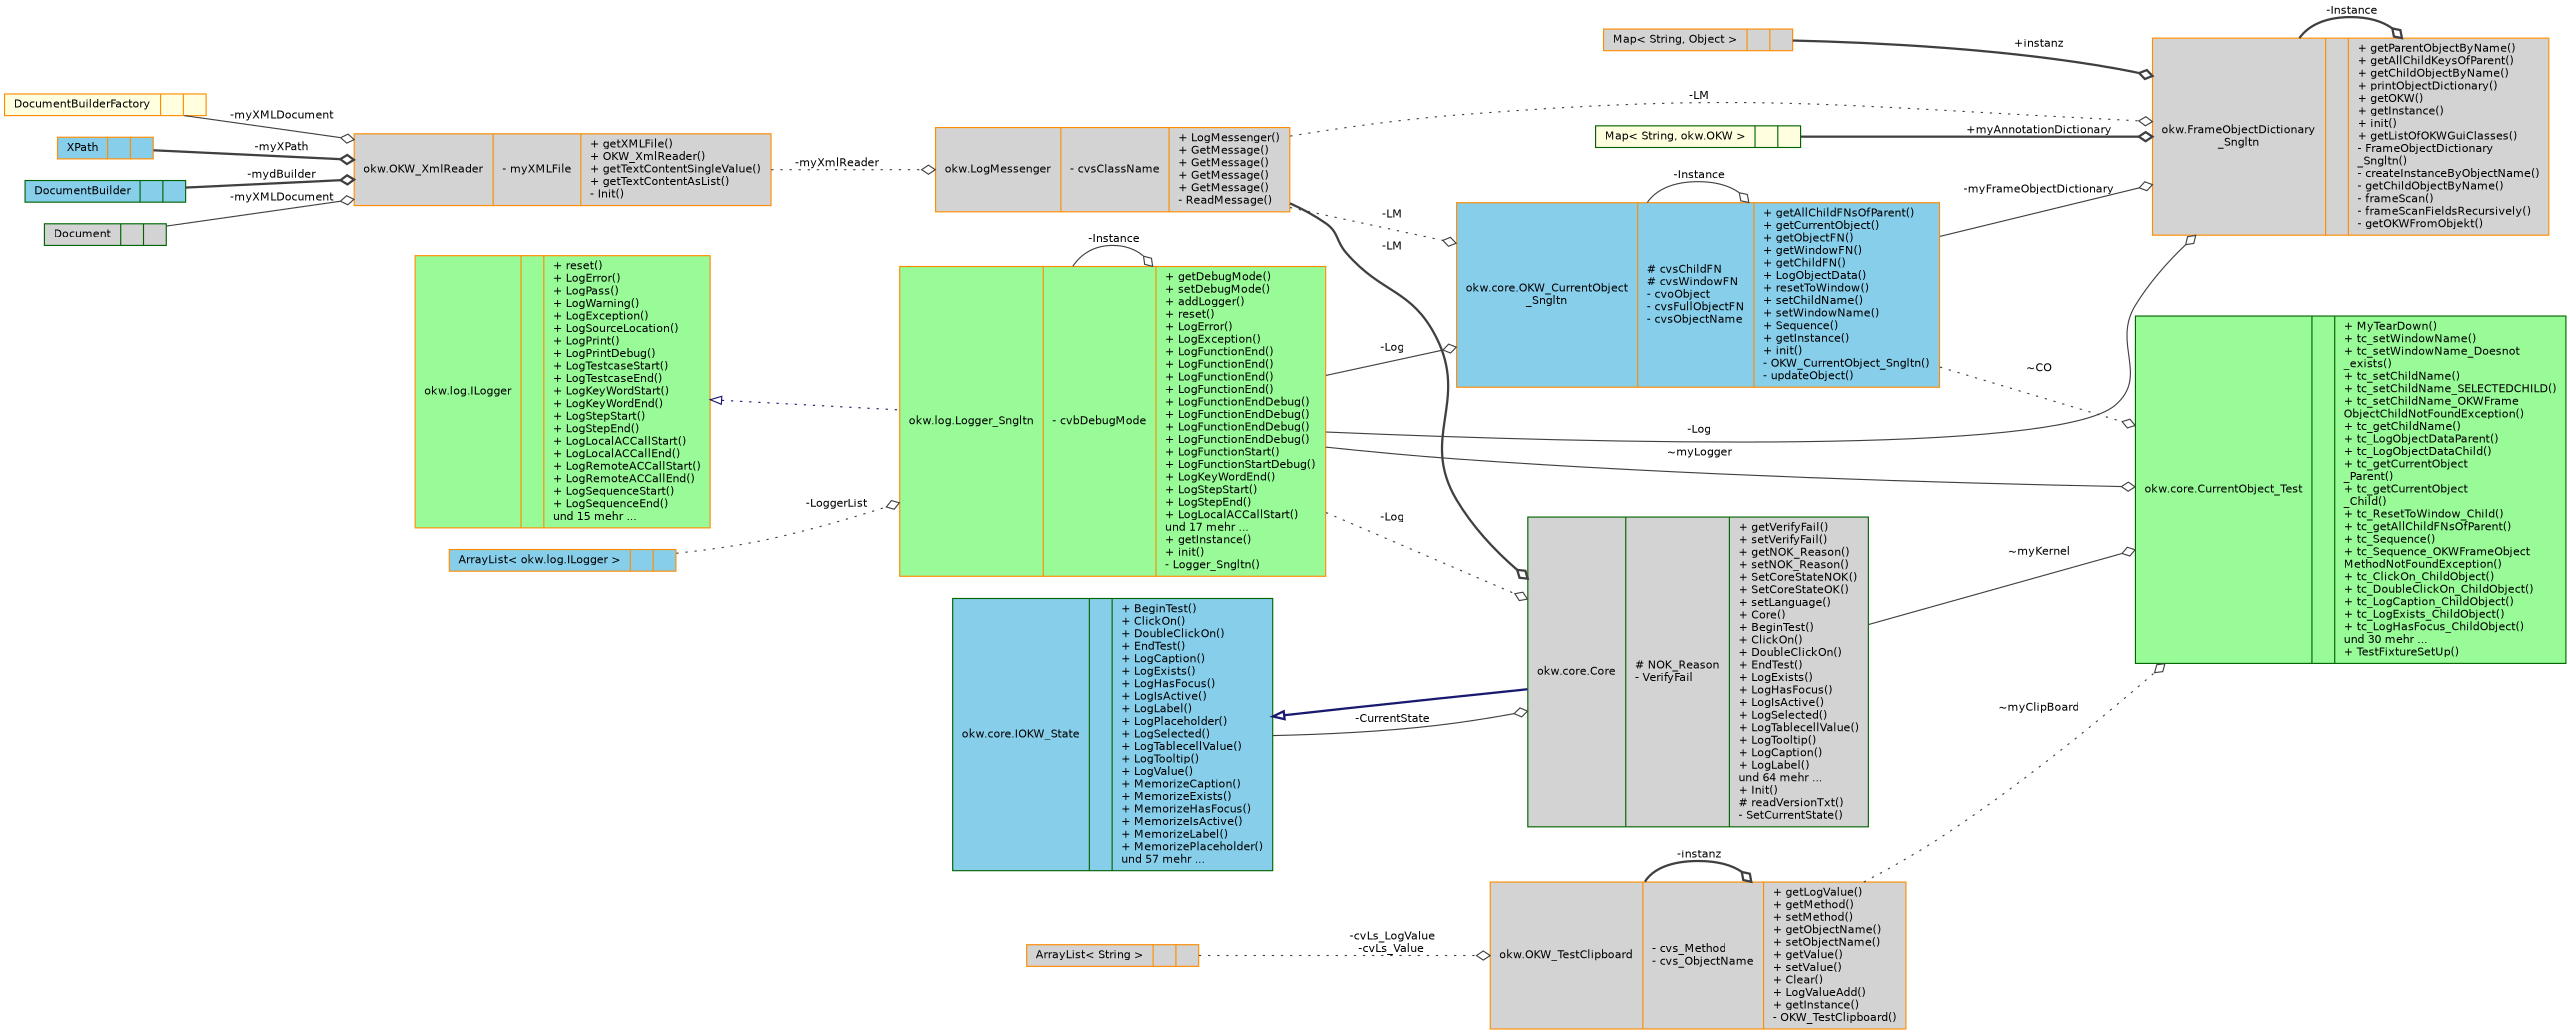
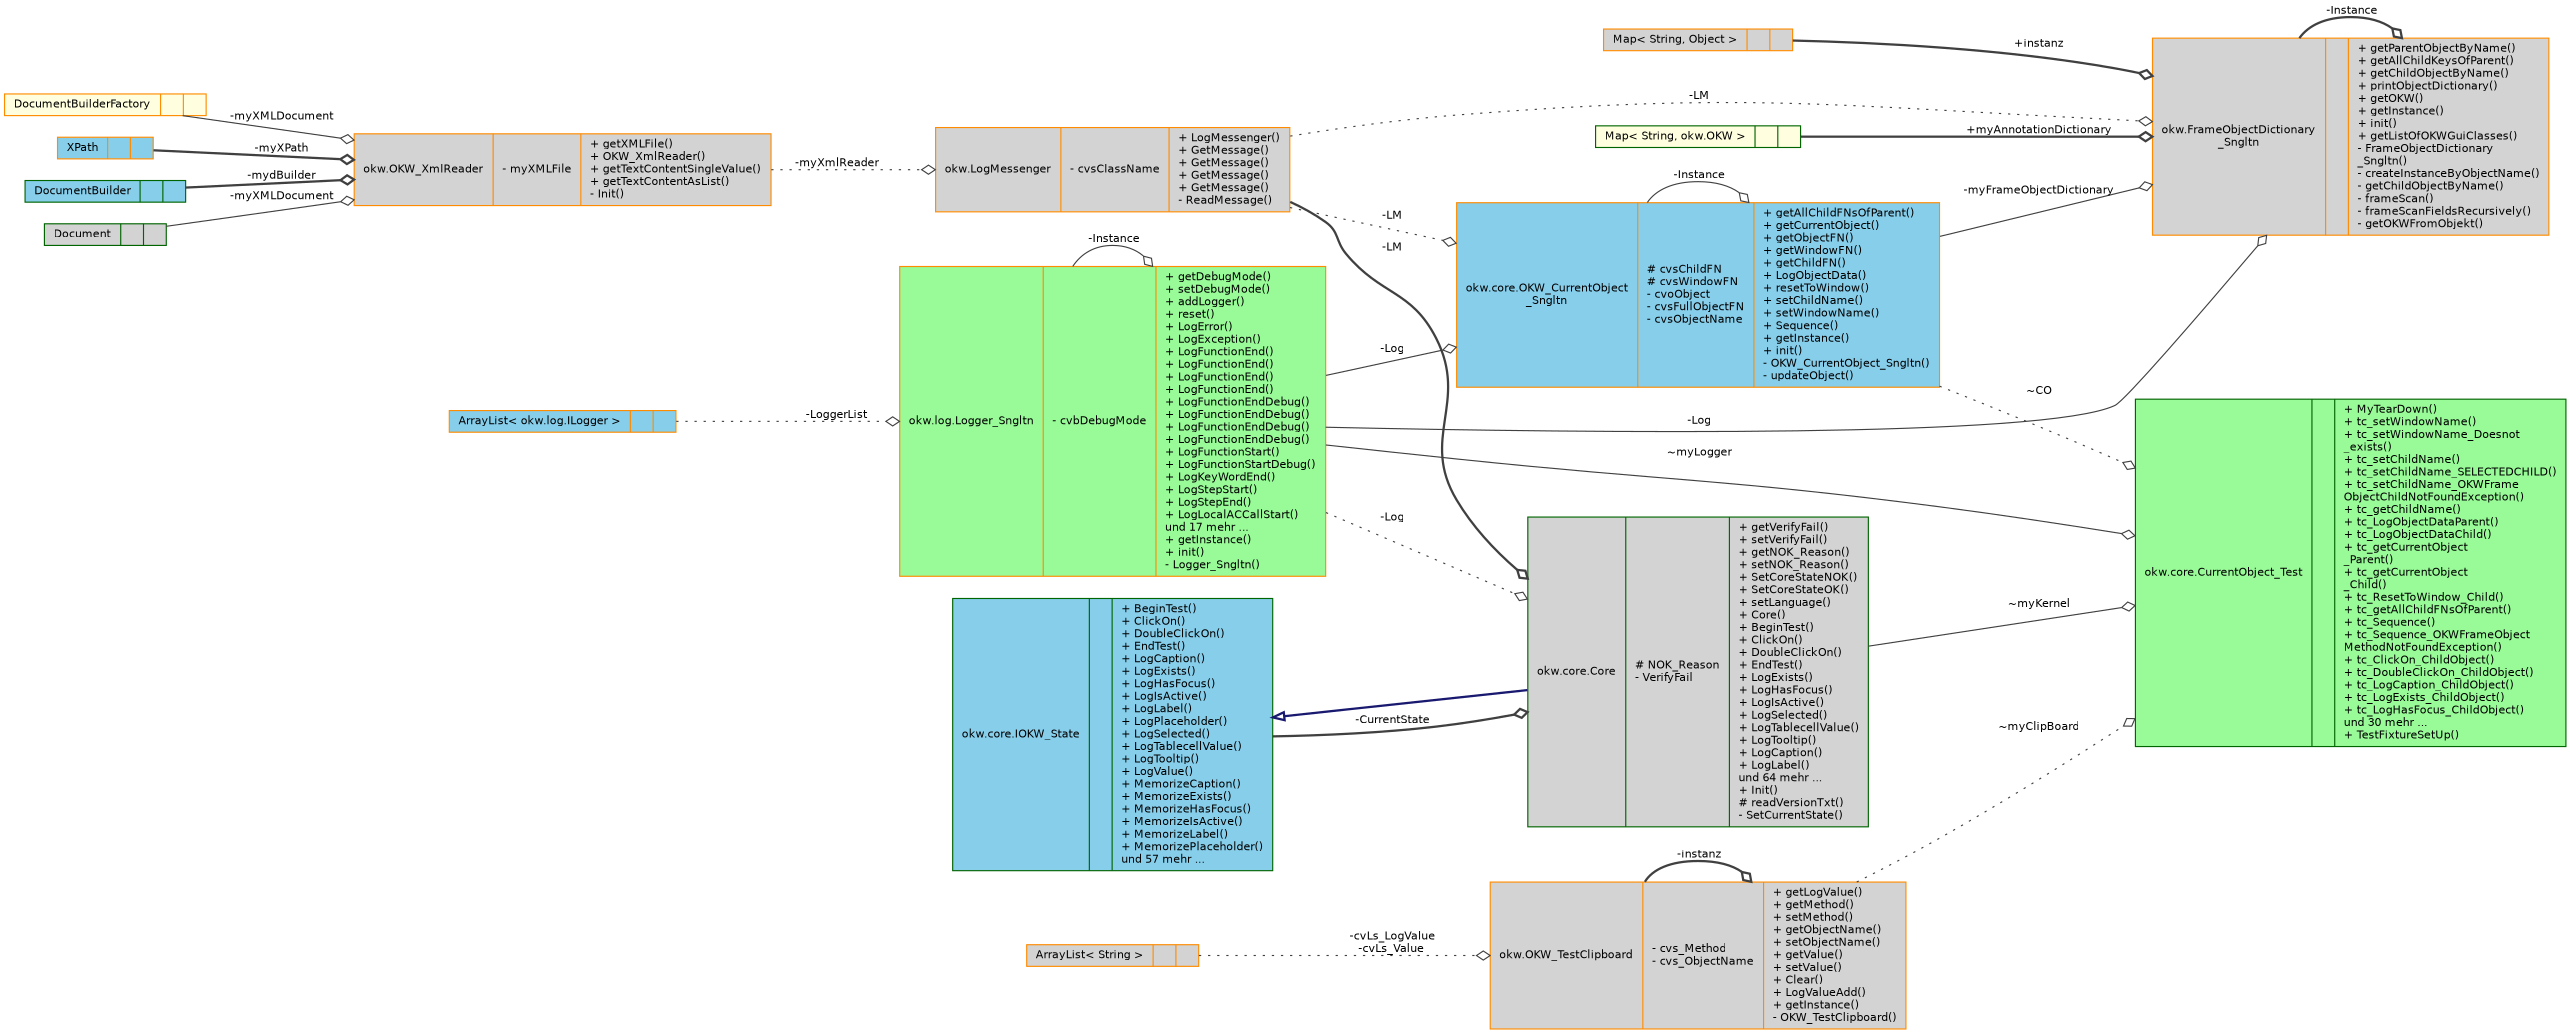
node "okw.log.ILogger": removed
edge "okw.core.IOKW_State" -> "okw.core.Core": style solid -> bold
